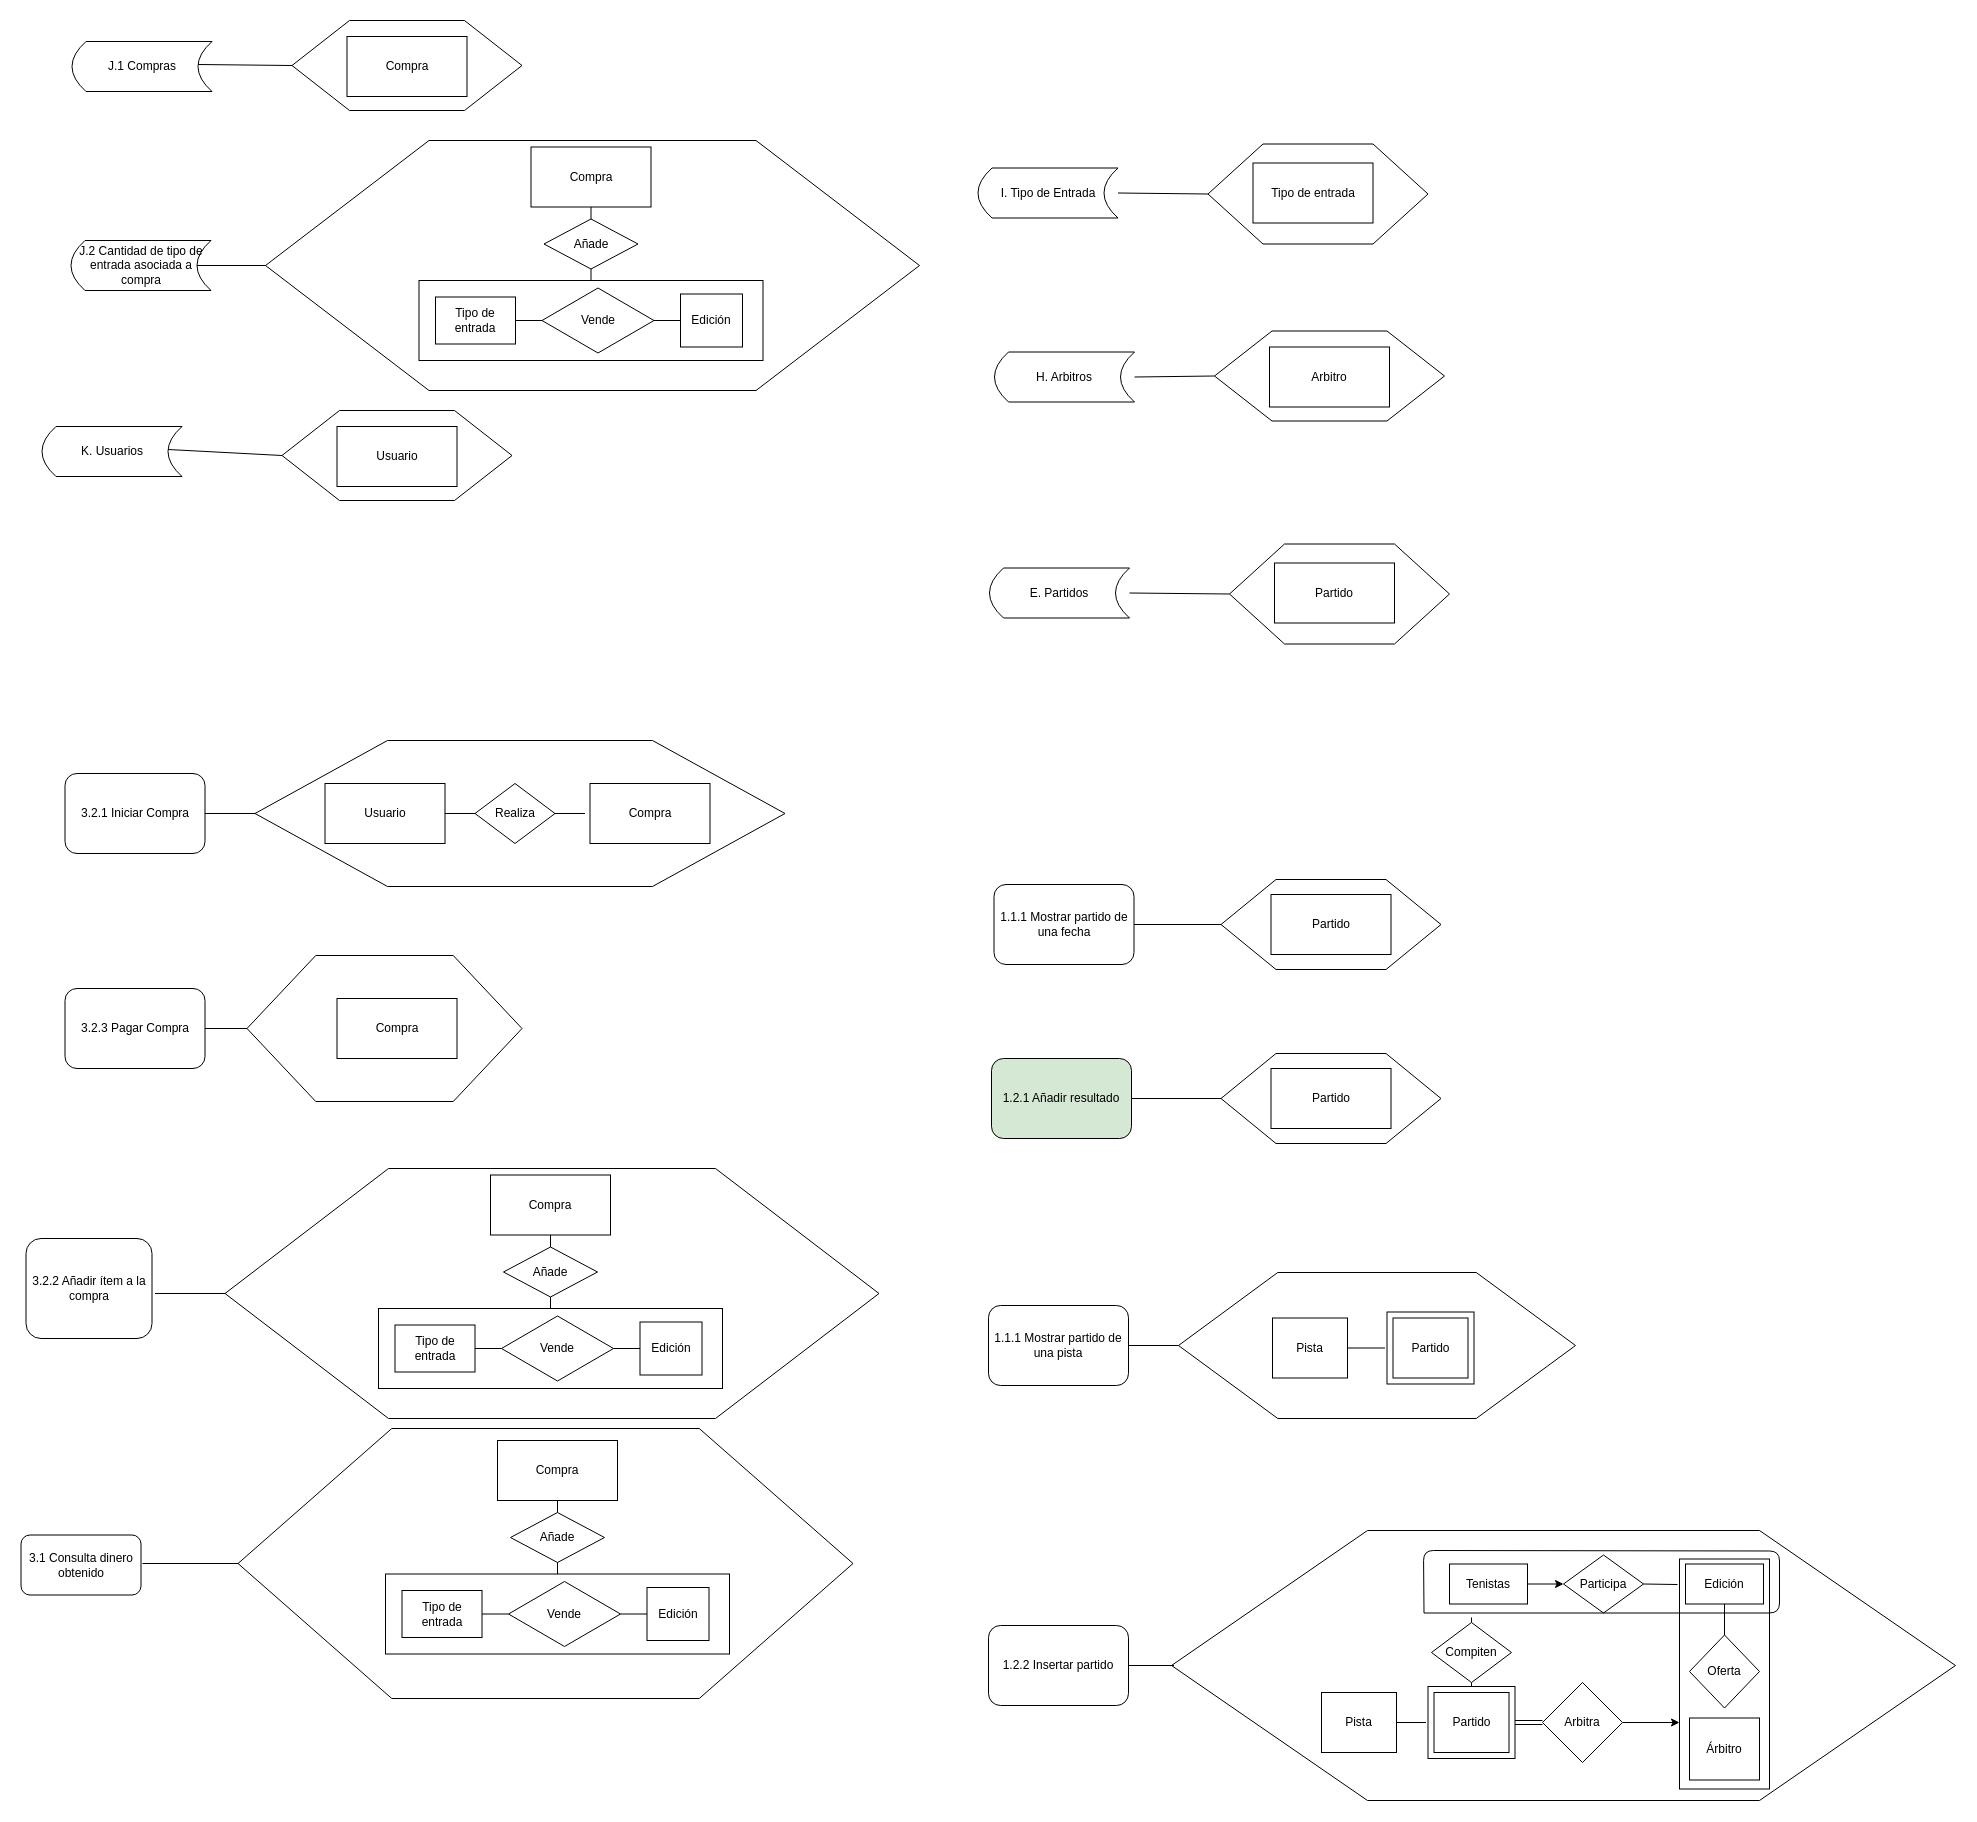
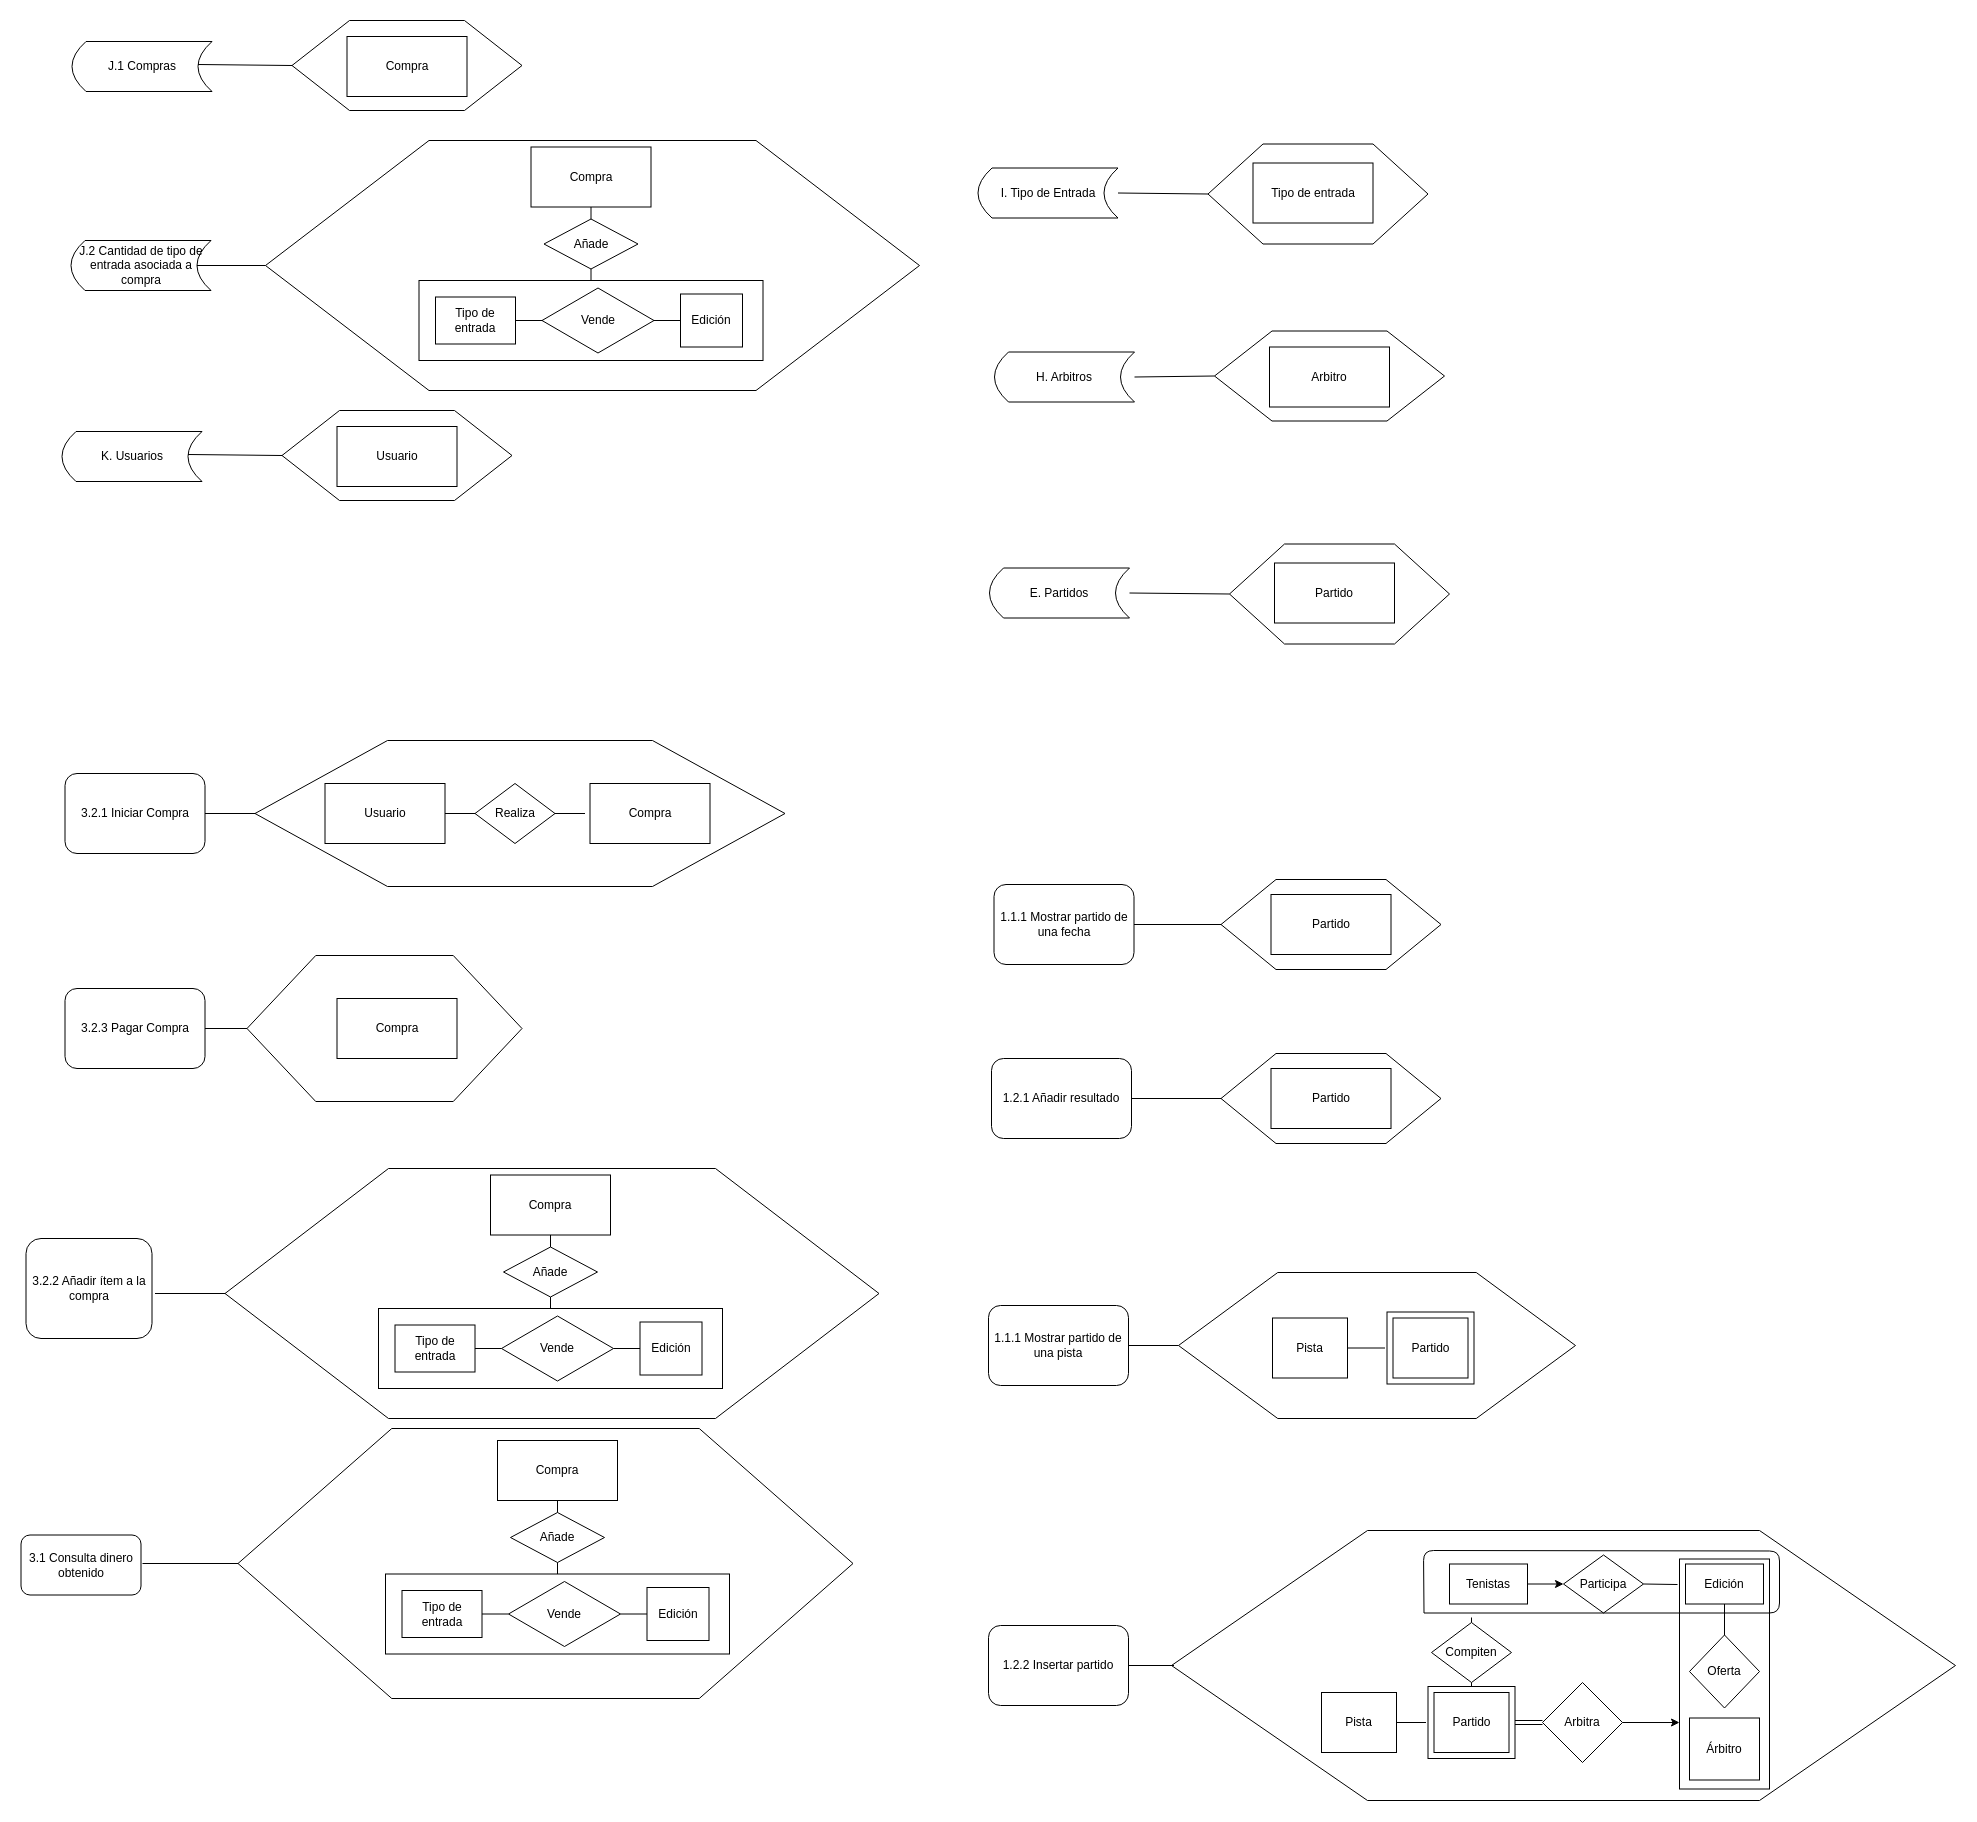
node "K. Usuarios": moved (112, 452) -> (132, 457)
node "1.2.1 Añadir resultado": fillcolor #d5e8d4 -> #ffffff
